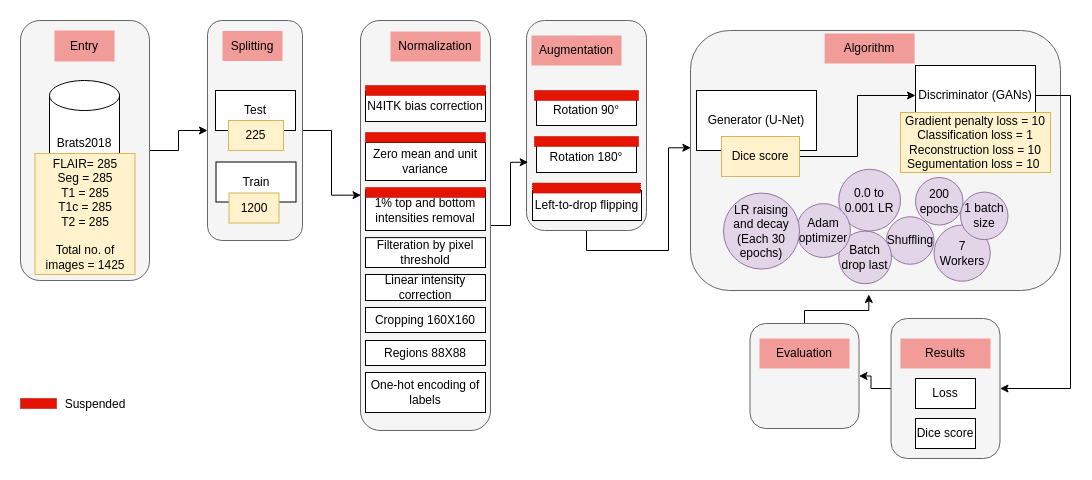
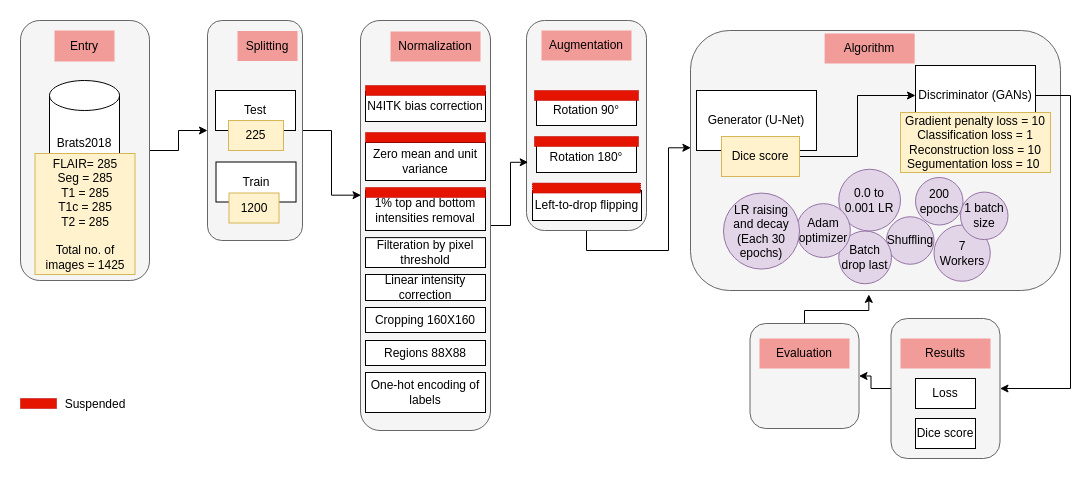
node "Splitting": moved (253, 46) -> (268, 46)
node "Augmentation": moved (577, 51) -> (587, 46)
